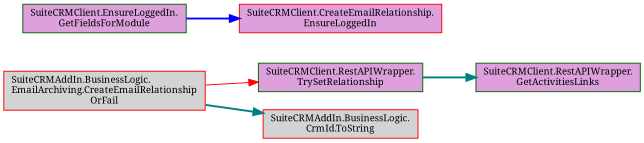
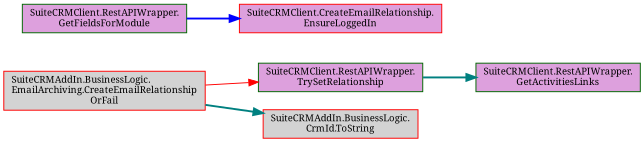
node "SuiteCRMClient.EnsureLoggedIn. GetFieldsForModule": label "SuiteCRMClient.EnsureLoggedIn. GetFieldsForModule" -> "SuiteCRMClient.RestAPIWrapper. GetFieldsForModule"
